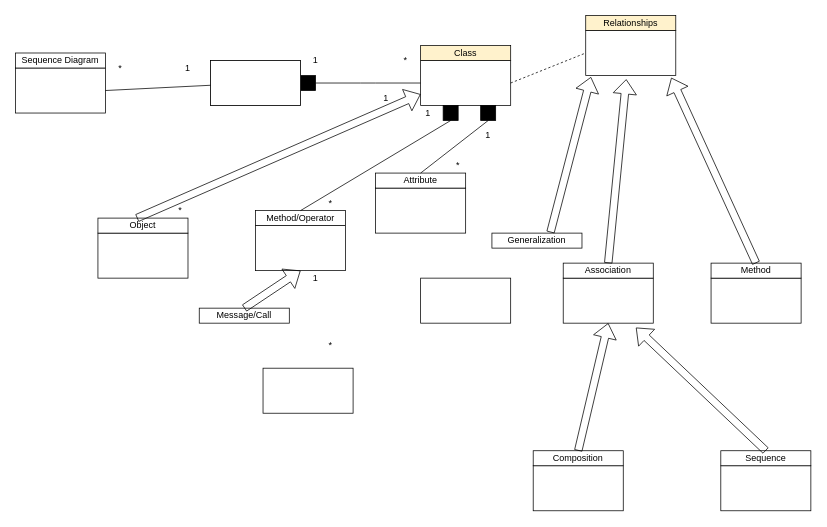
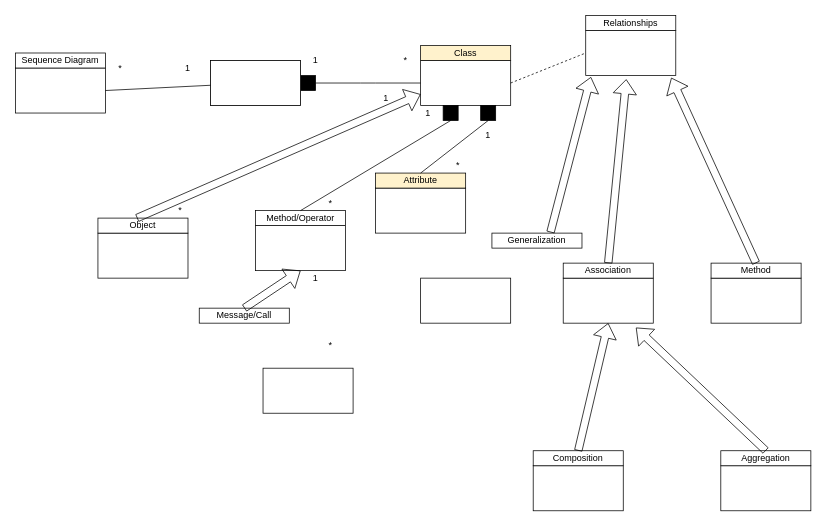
node "Relationships": fillcolor #fff2cc -> #ffffff
node "Attribute": fillcolor #ffffff -> #fff2cc
node "Sequence": label "Sequence" -> "Aggregation"
